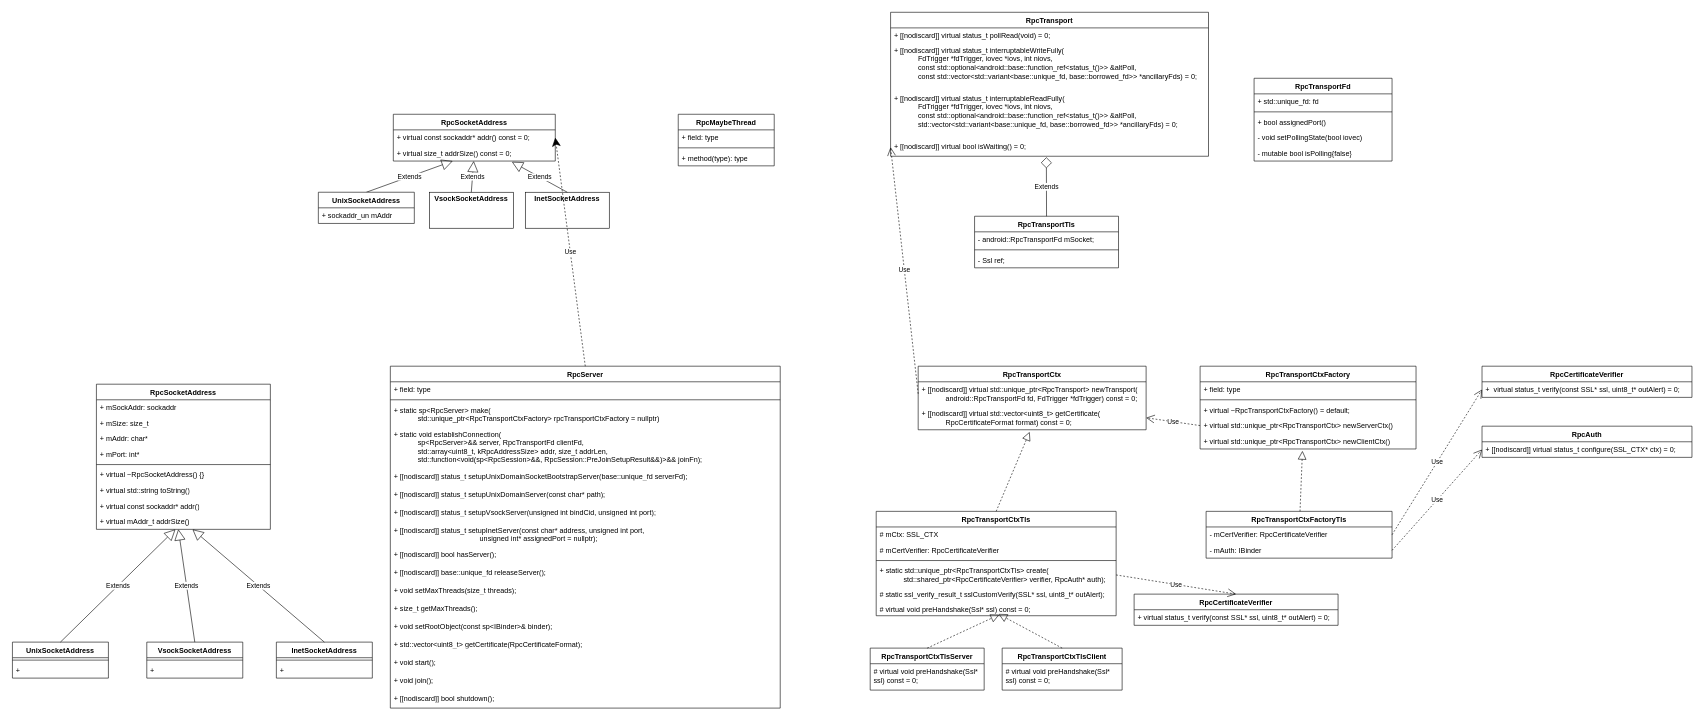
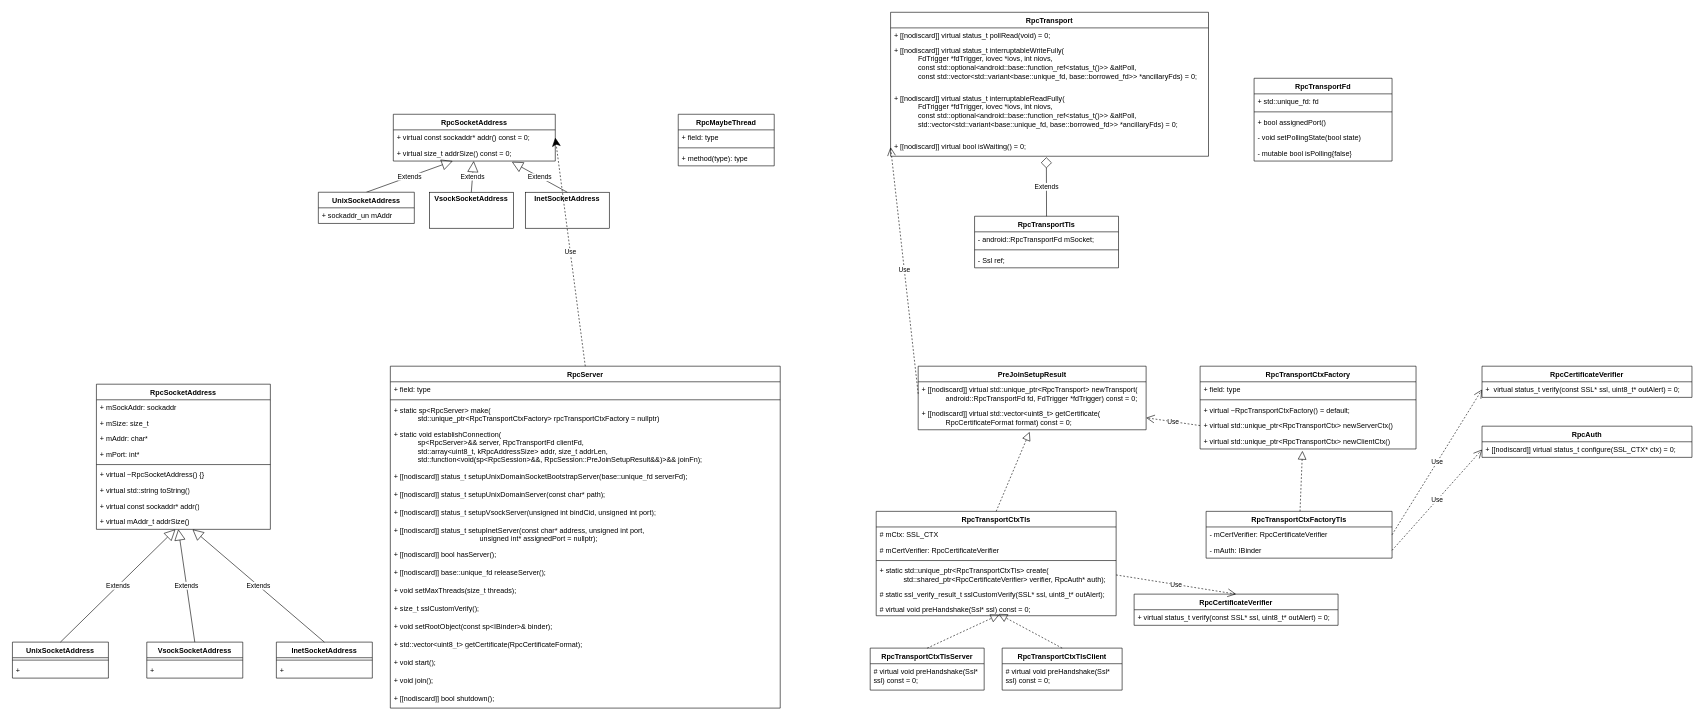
node "- void setPollingState(bool iovec)": label "- void setPollingState(bool iovec)" -> "- void setPollingState(bool state)"
node "RpcTransportCtx": label "RpcTransportCtx" -> "PreJoinSetupResult"
node "+ size_t getMaxThreads();": label "+ size_t getMaxThreads();" -> "+ size_t sslCustomVerify();"
